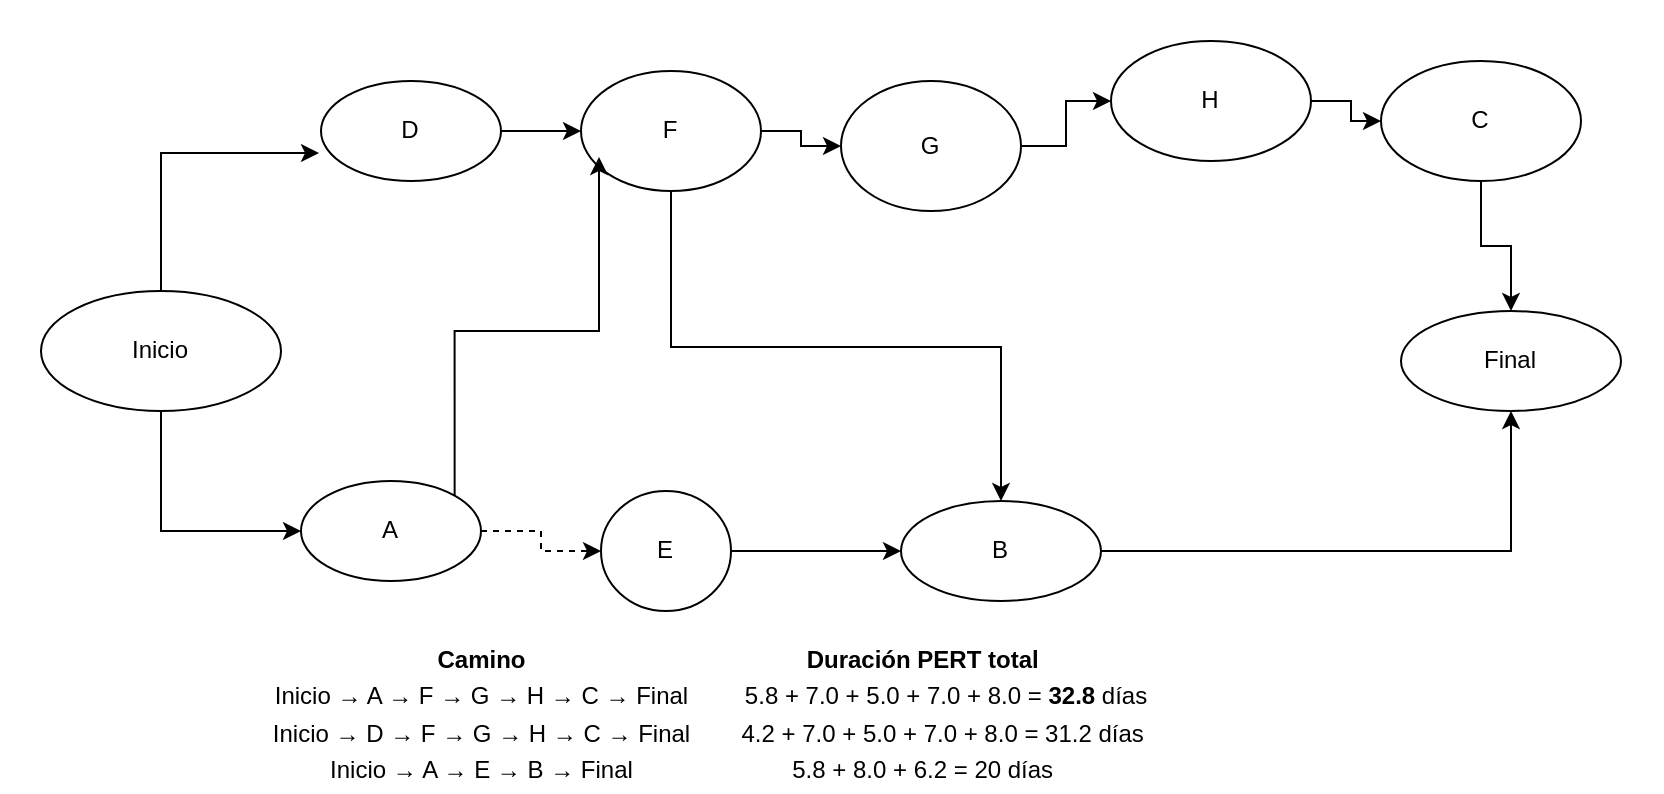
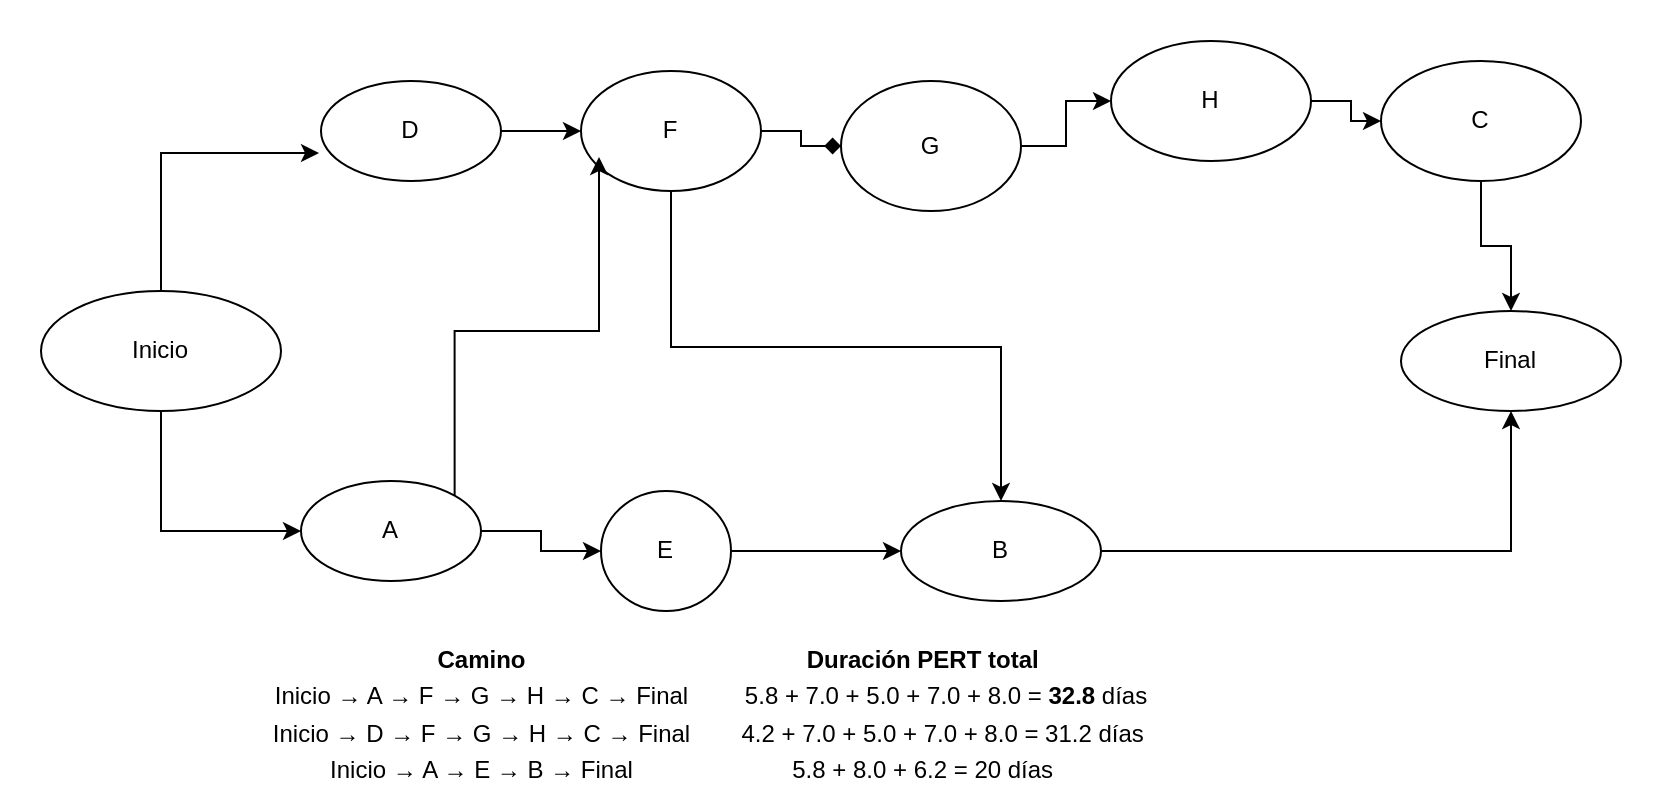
edge "F" -> "G": arrowhead classic -> diamond
edge "A" -> "E": style dashed -> solid
